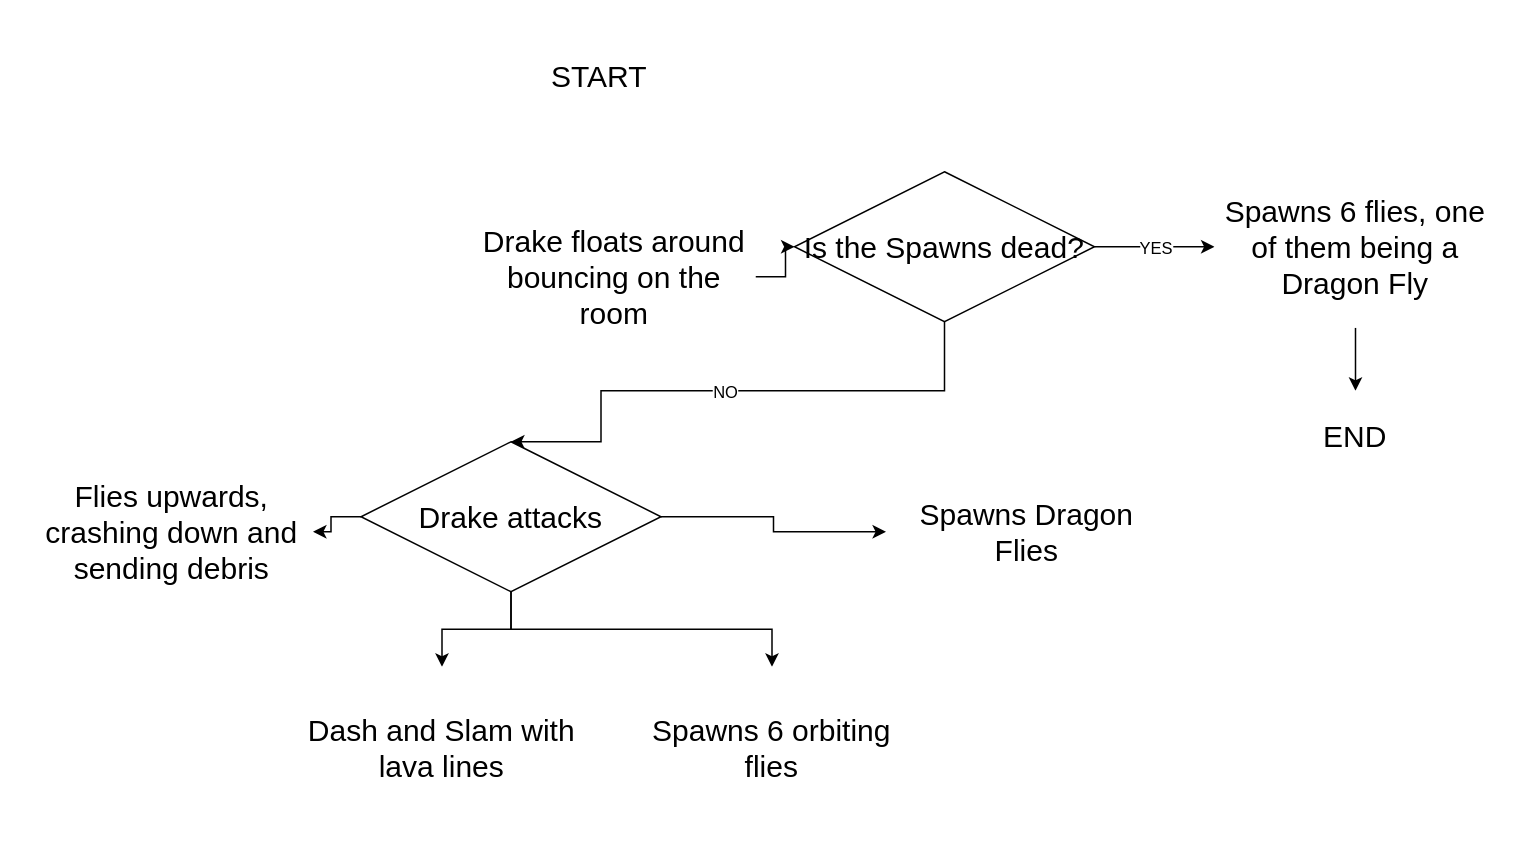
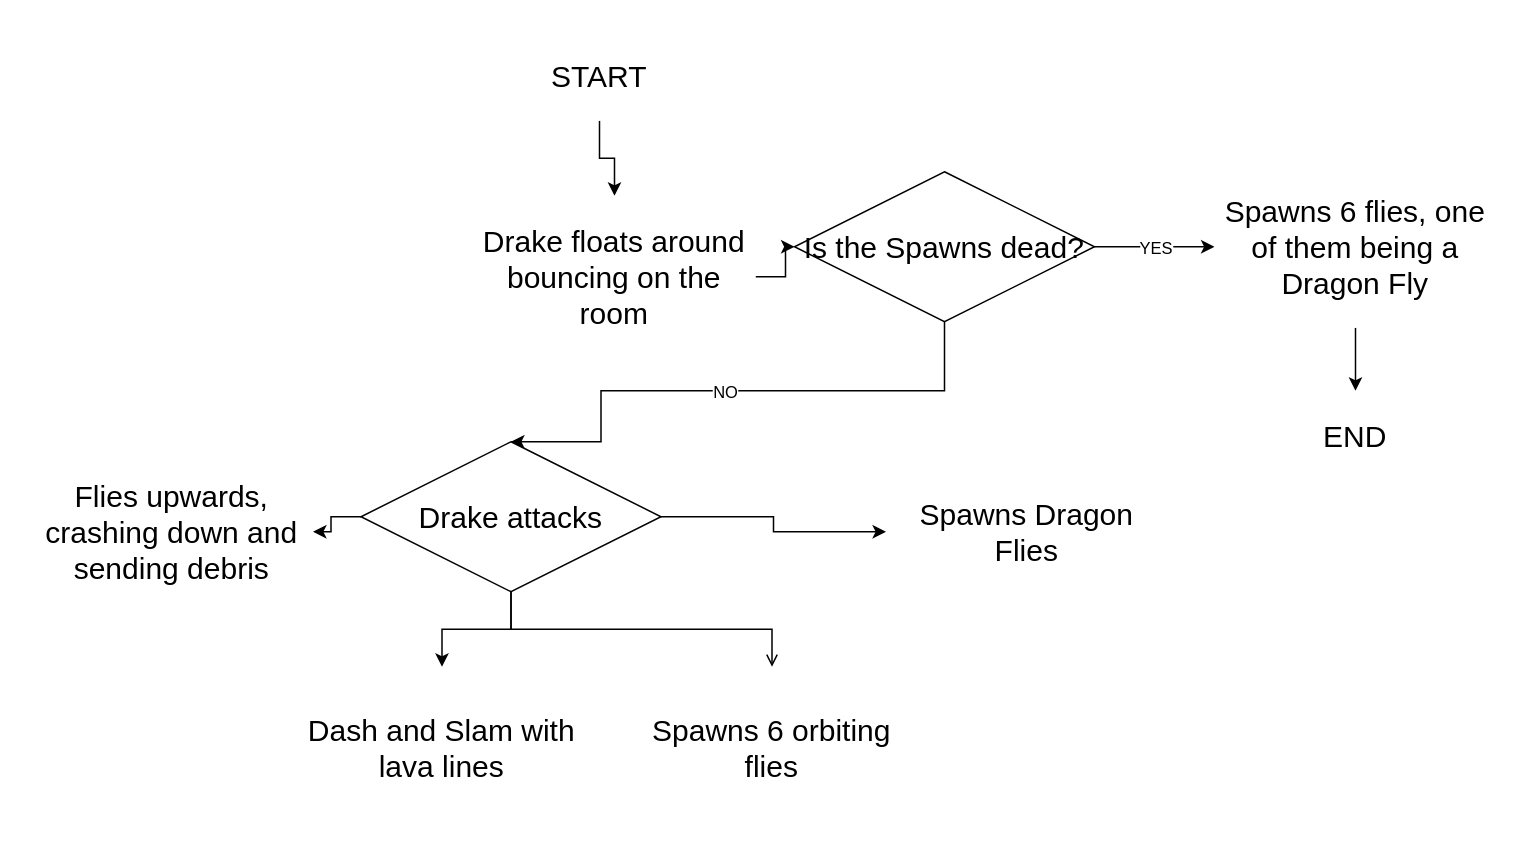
edge "START" -> "Drake floats around bouncing on the room": added
edge "Drake attacks" -> "Spawns 6 orbiting flies": arrowhead classic -> open
